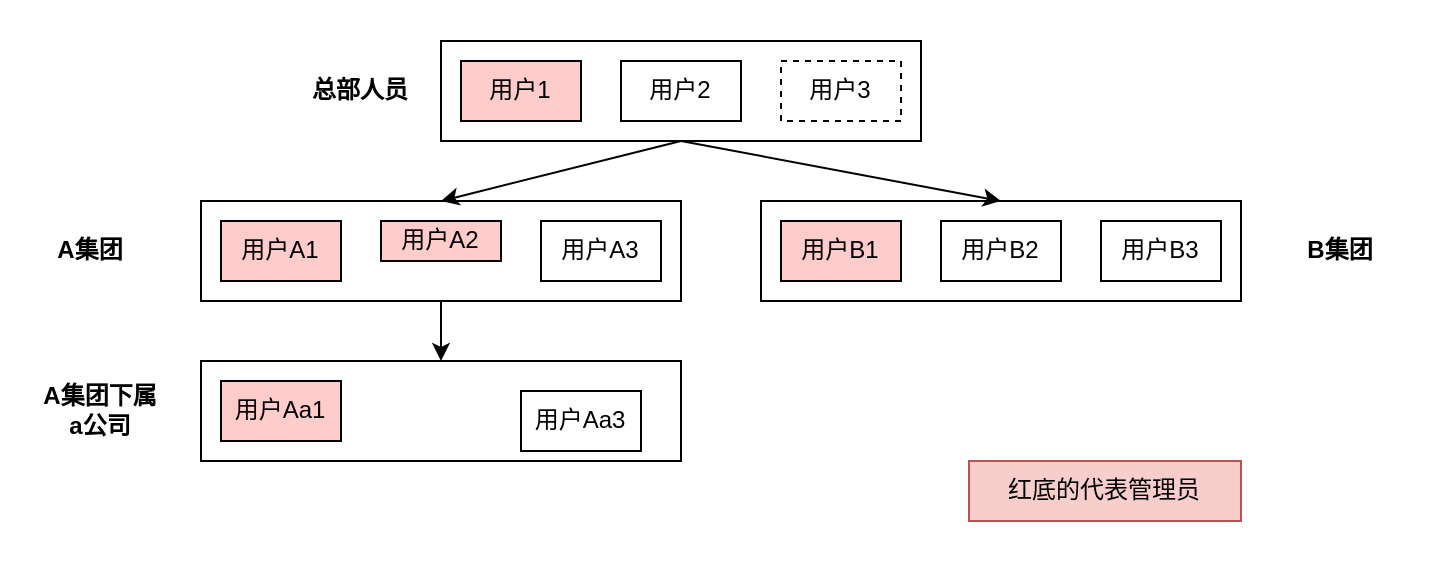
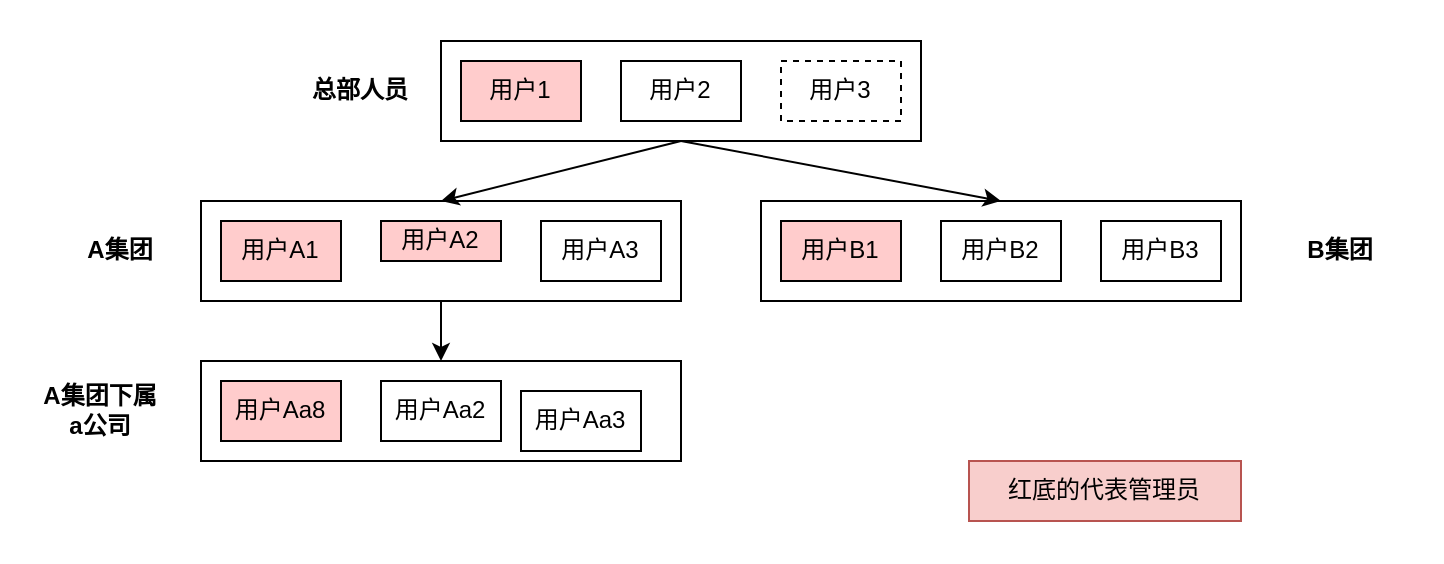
node "A集团": moved (91, 251) -> (121, 251)
node "用户Aa1": label "用户Aa1" -> "用户Aa8"
node "用户Aa2": added
